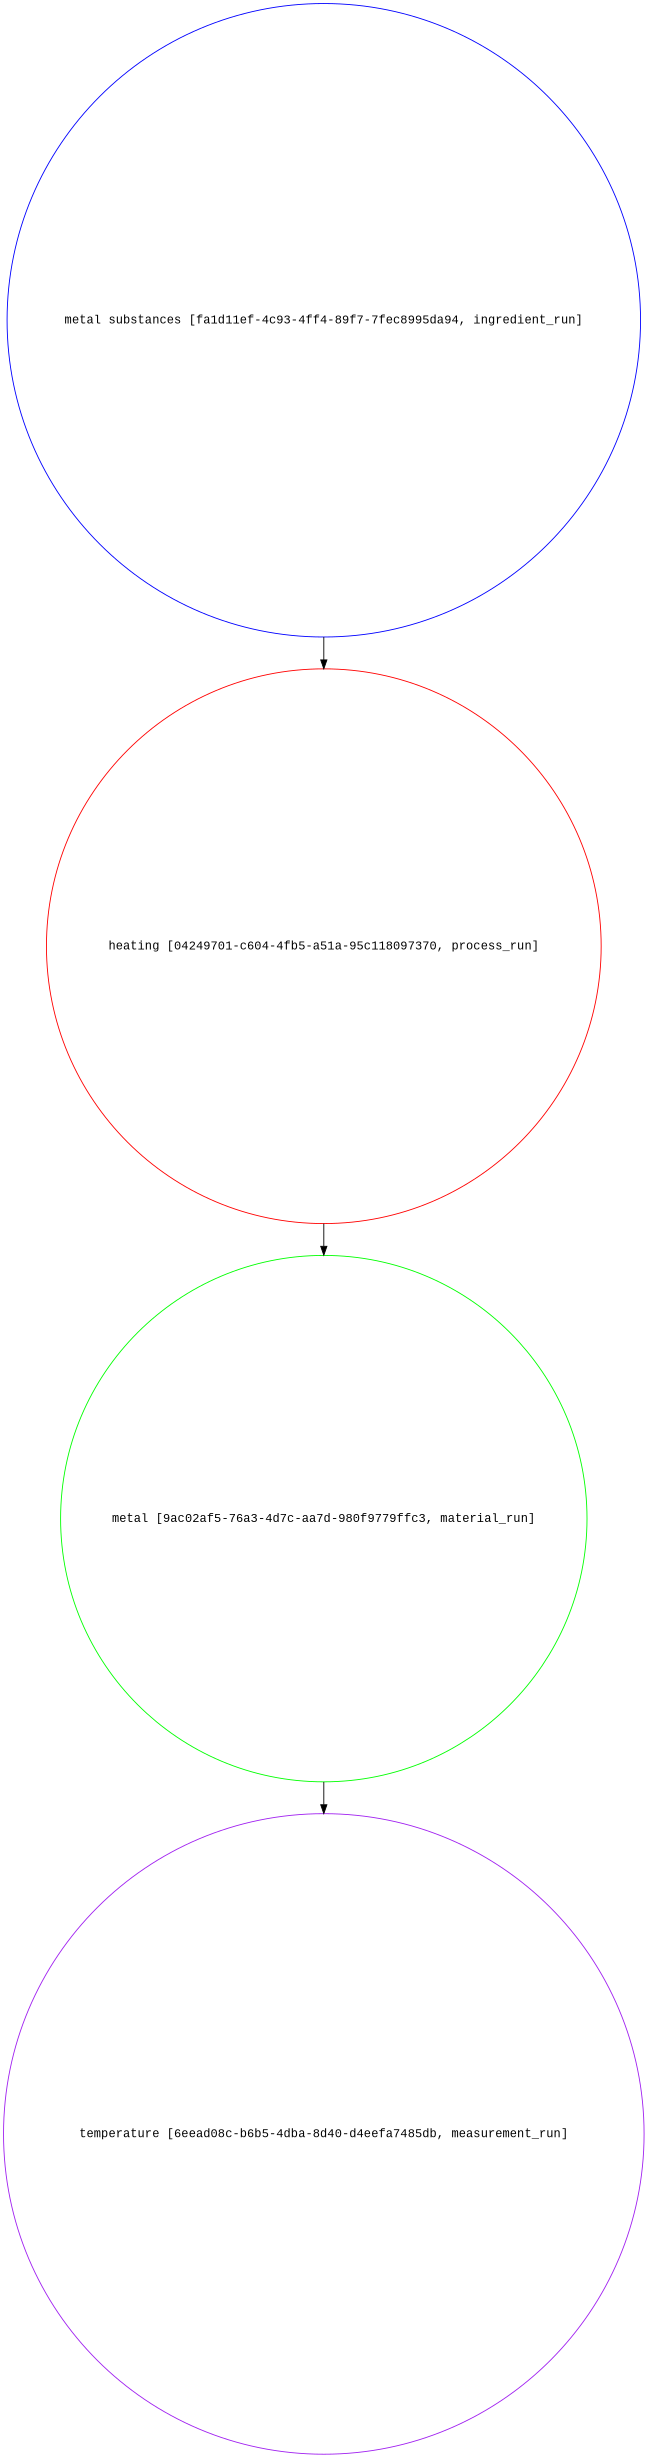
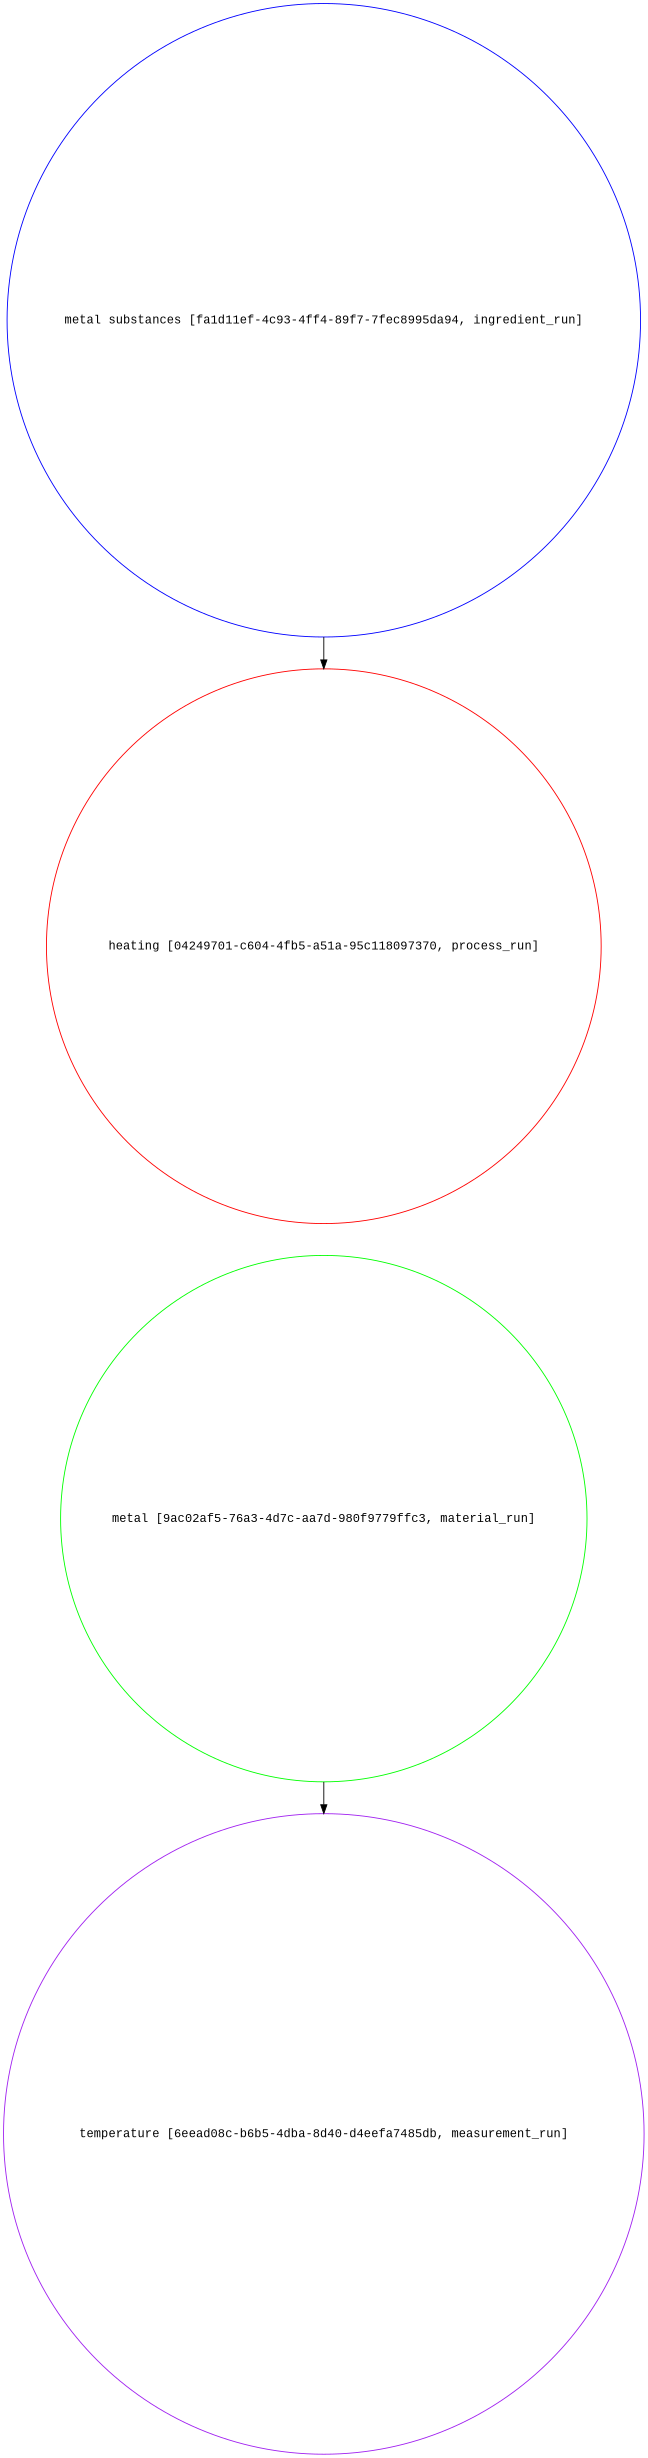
edge "heating [04249701-c604-4fb5-a51a-95c118097370, process_run]" -> "metal [9ac02af5-76a3-4d7c-aa7d-980f9779ffc3, material_run]": removed
